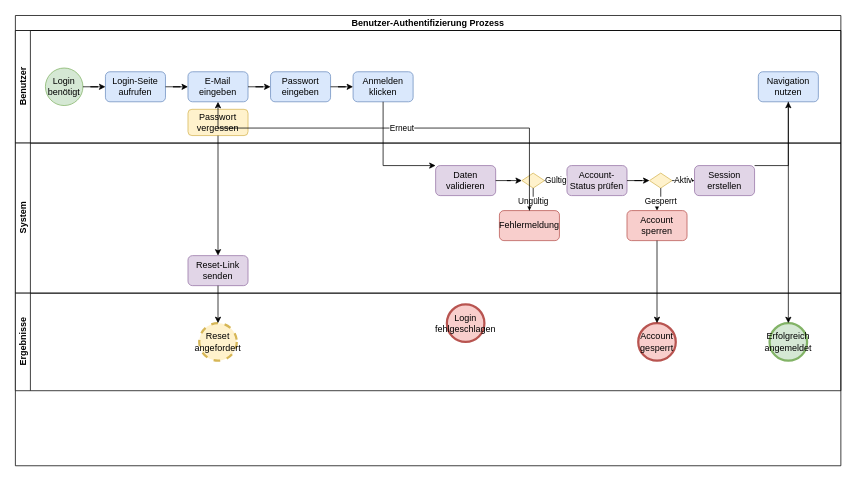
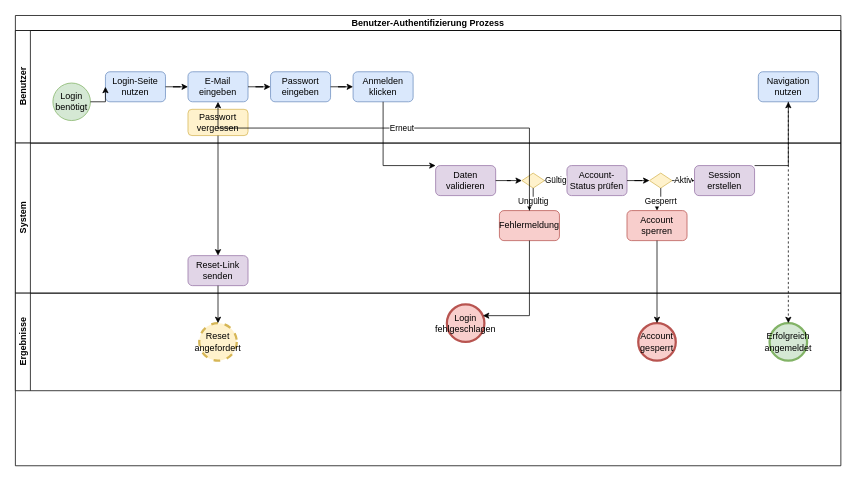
node "Login benötigt": moved (64, 87) -> (72, 102)
node "Login-Seite aufrufen": label "Login-Seite aufrufen" -> "Login-Seite nutzen"
edge "Navigation nutzen" -> "Erfolgreich angemeldet": style solid -> dashed
edge "Fehlermeldung" -> "Login fehlgeschlagen": added
